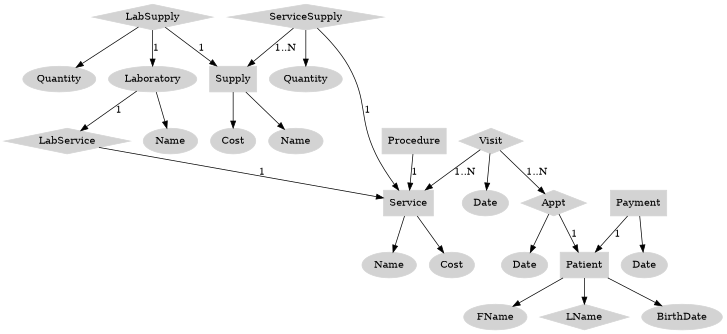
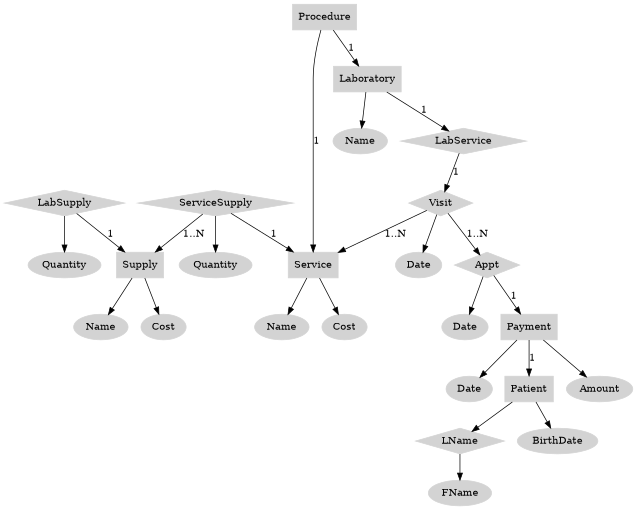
edge "LabSupply" -> "Laboratory": now "Procedure" -> "Laboratory"
node "Laboratory": shape ellipse -> box
edge "LabService" -> "Service": now "LabService" -> "Visit"
edge "Appt" -> "Patient": now "Appt" -> "Payment"
edge "Patient" -> "FName": now "LName" -> "FName"
node "Amount": added
